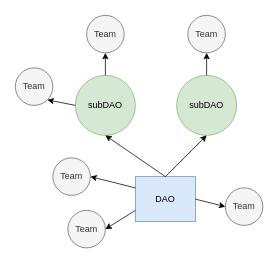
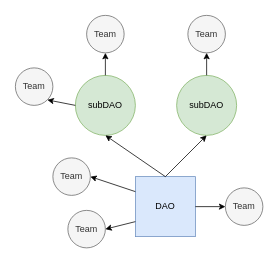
node "DAO": size 60x45 -> 60x60
